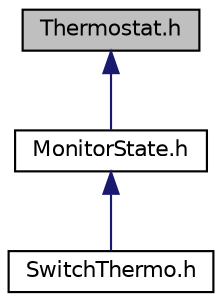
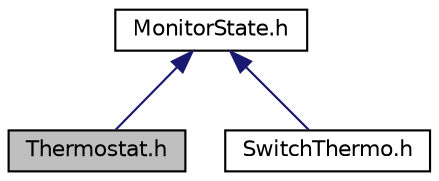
edge "MonitorState.h" -> "Thermostat.h": reversed
